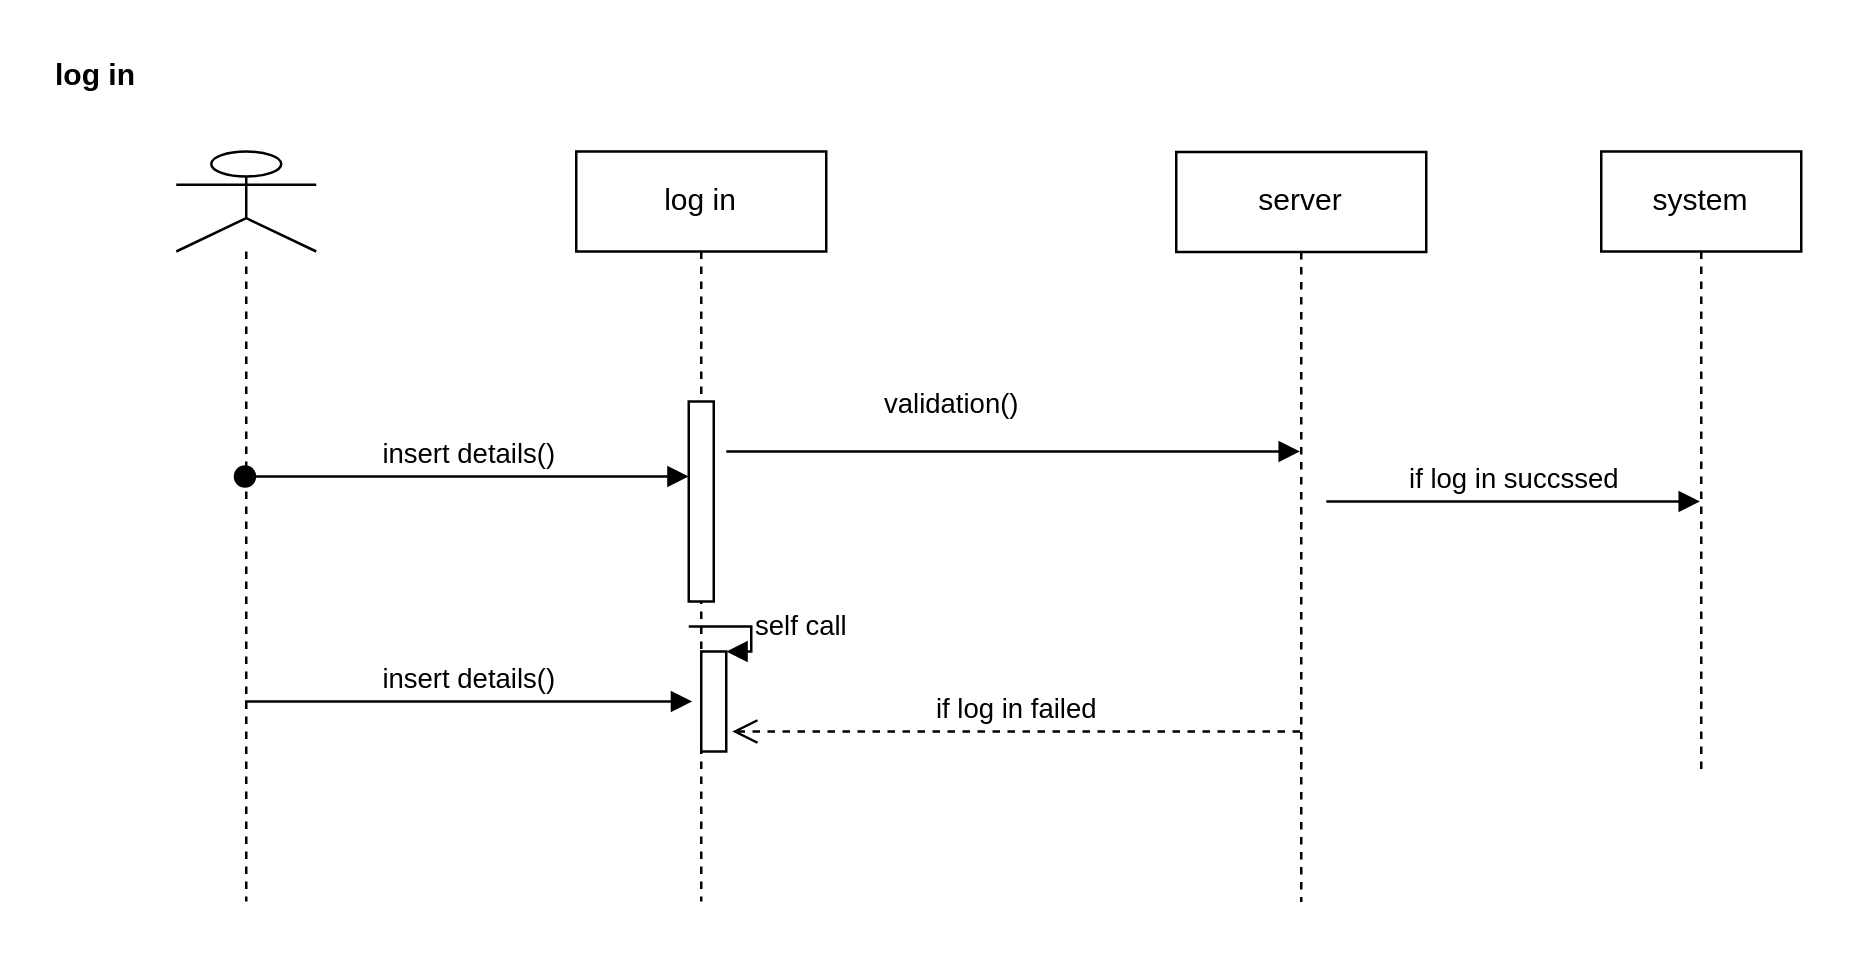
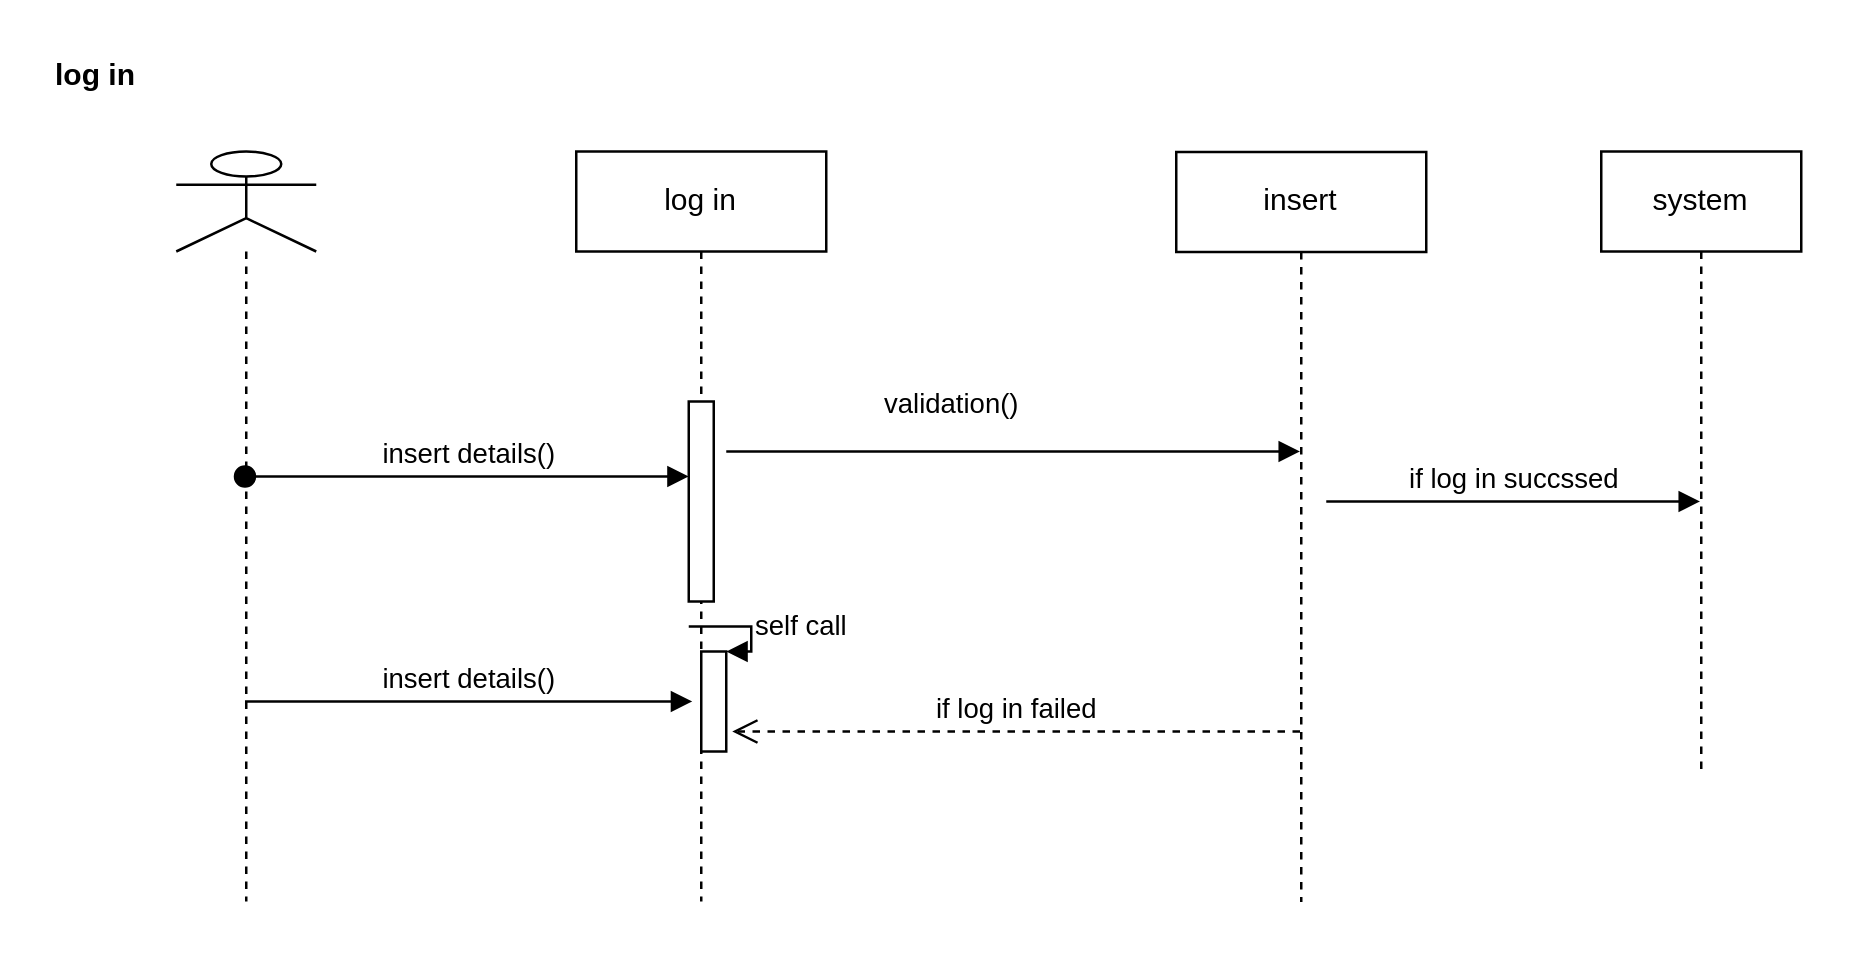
node "server": label "server" -> "insert"
